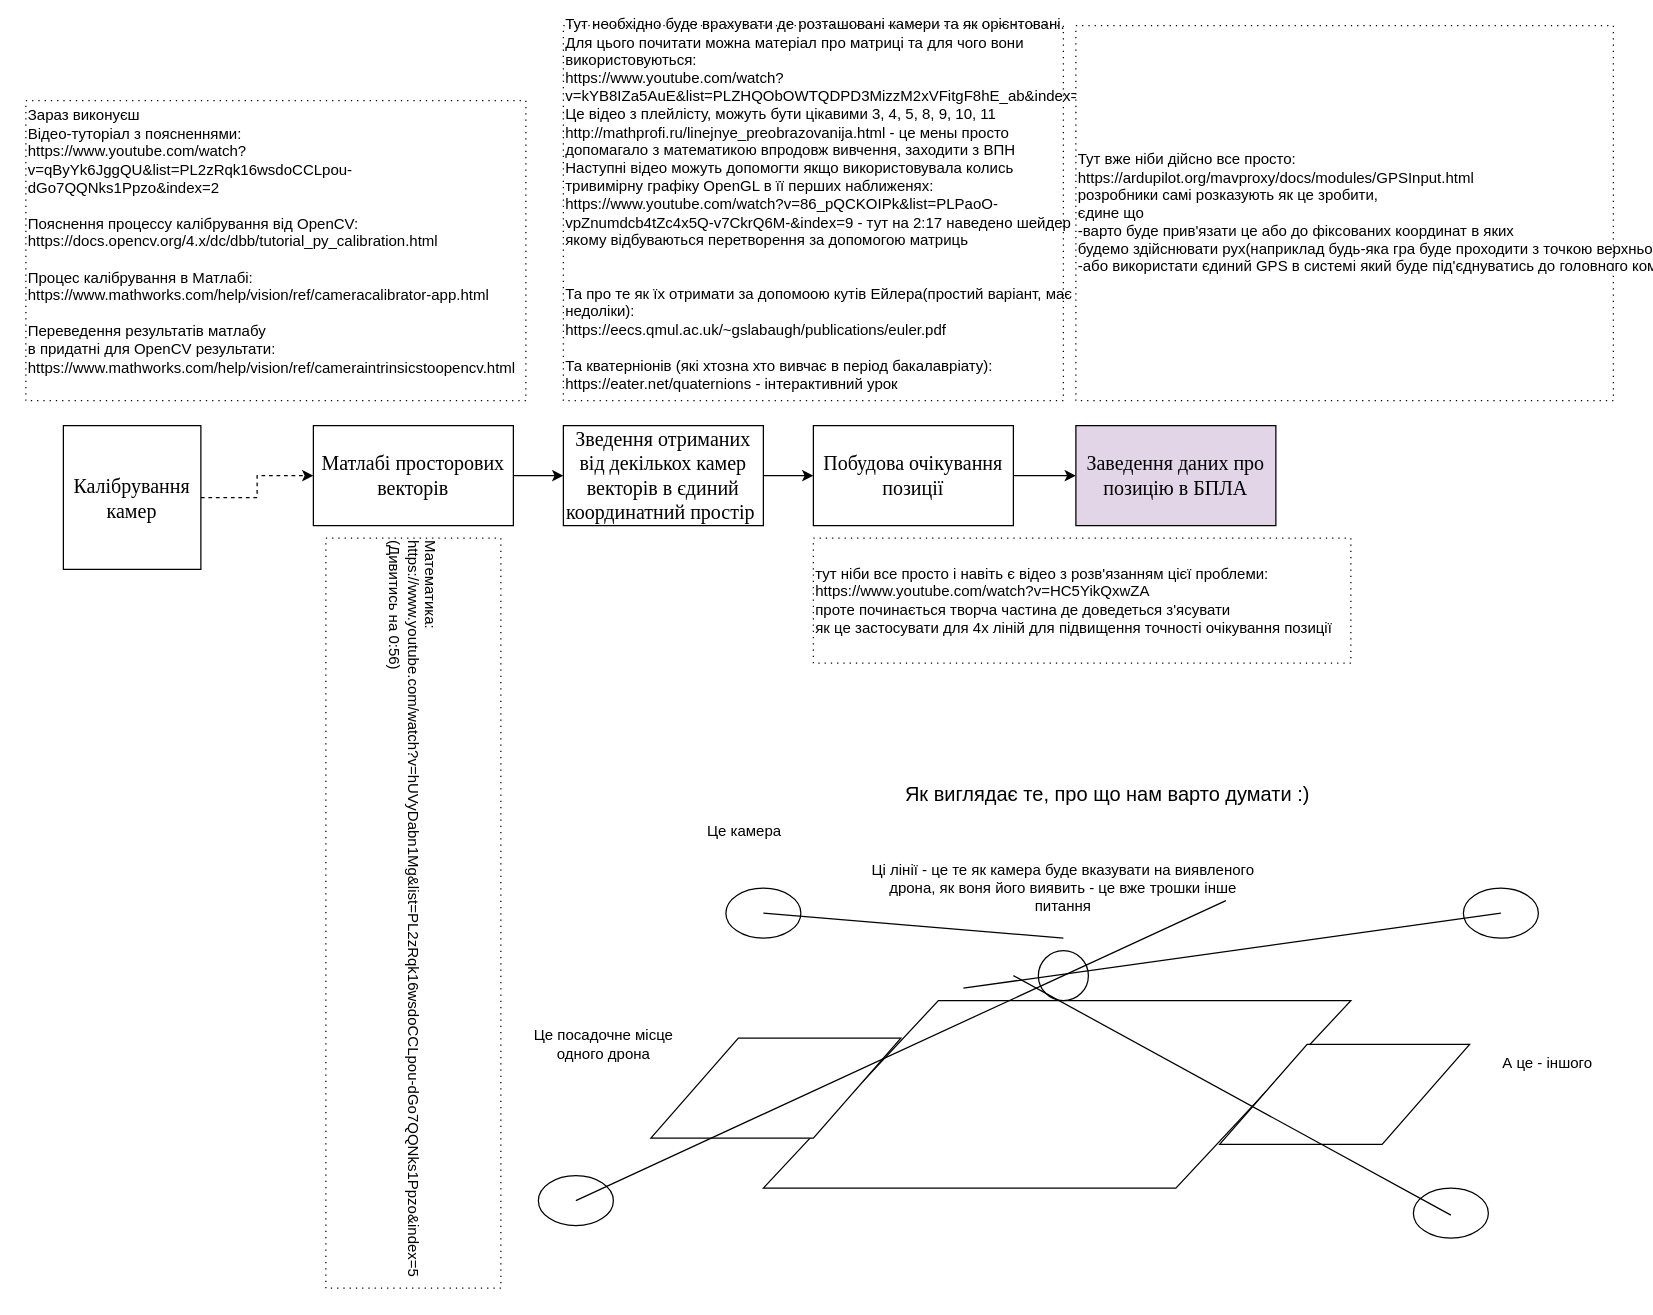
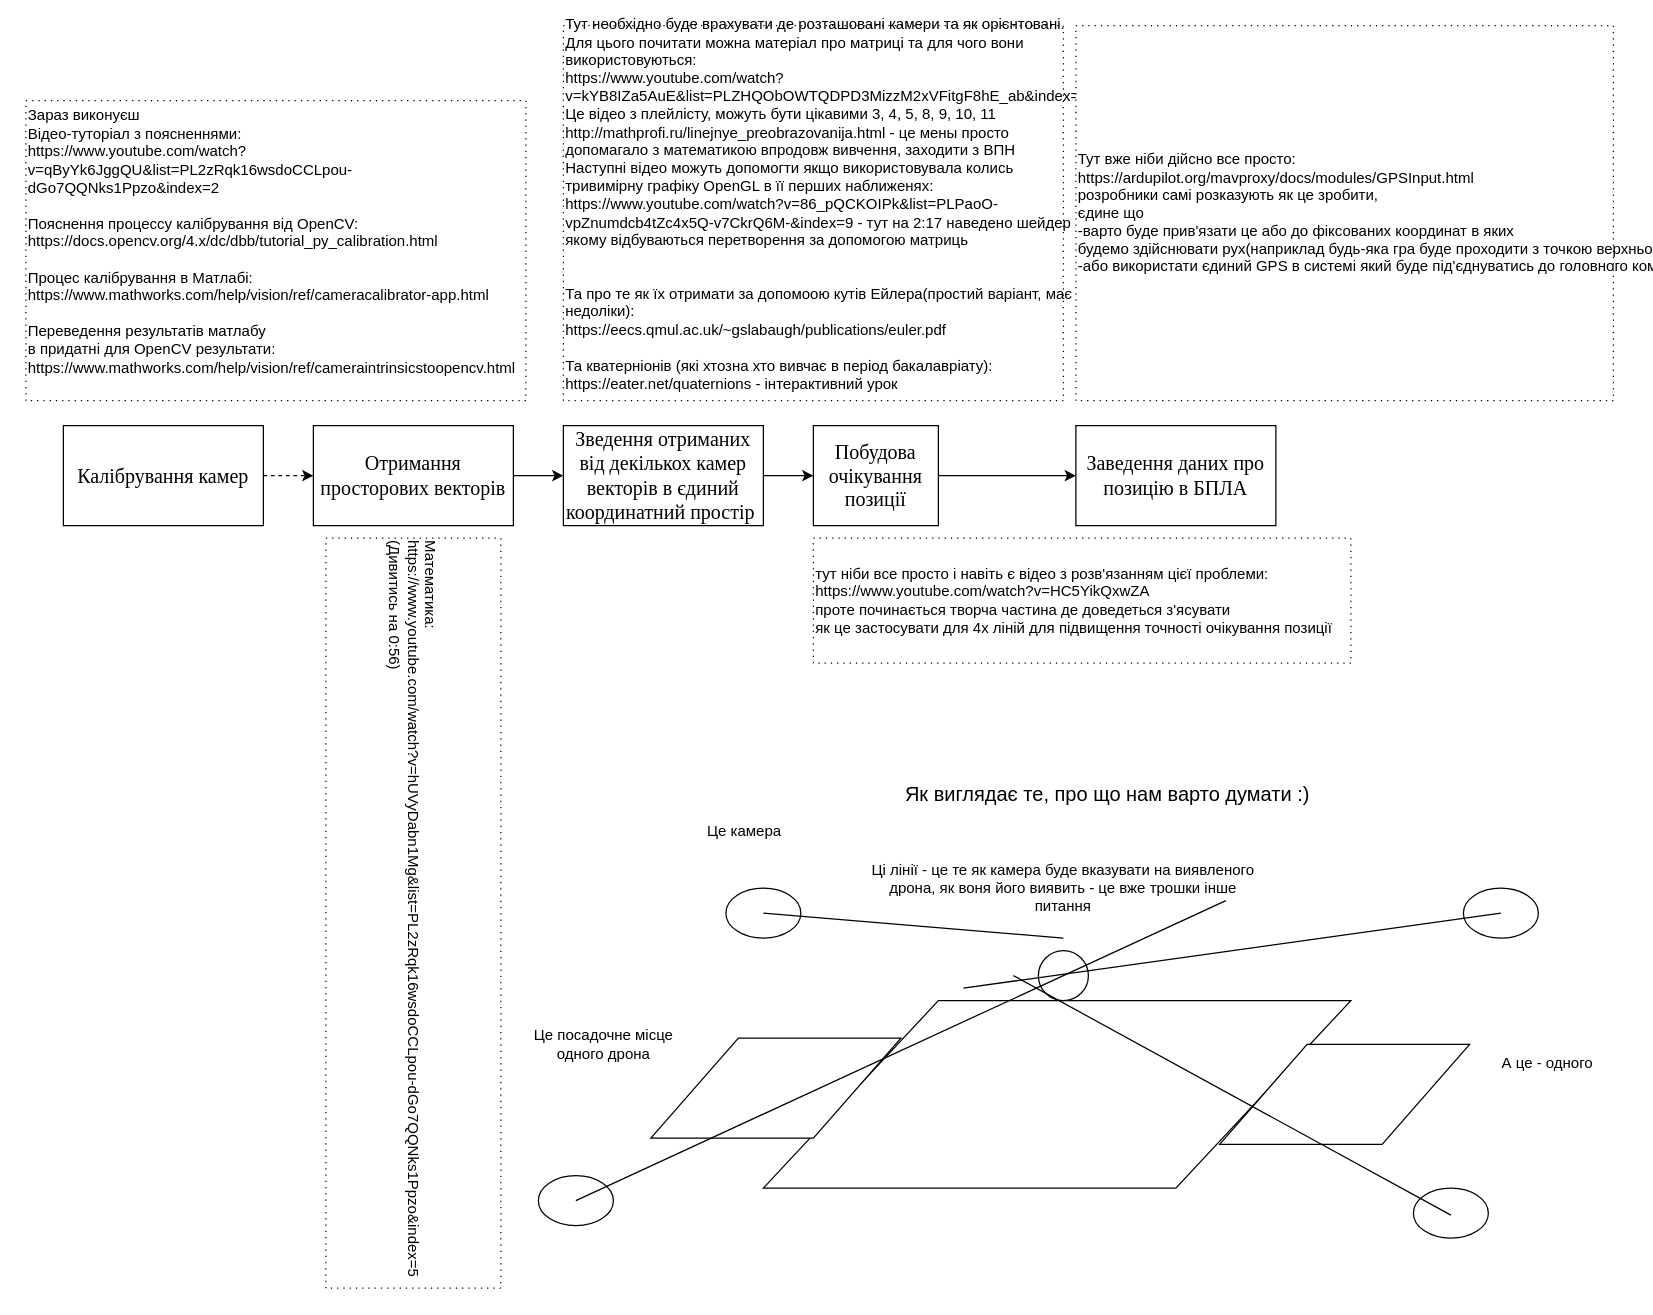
node "Матлабі просторових векторів": label "Матлабі просторових векторів" -> "Отримання просторових векторів"
node "Побудова очікування позиції": size 200x100 -> 125x100
node "Заведення даних про позицію в БПЛА": fillcolor #e1d5e7 -> #ffffff
node "Калібрування камер": size 138x144 -> 200x100
node "А це - іншого": label "А це - іншого" -> "А це - одного"
